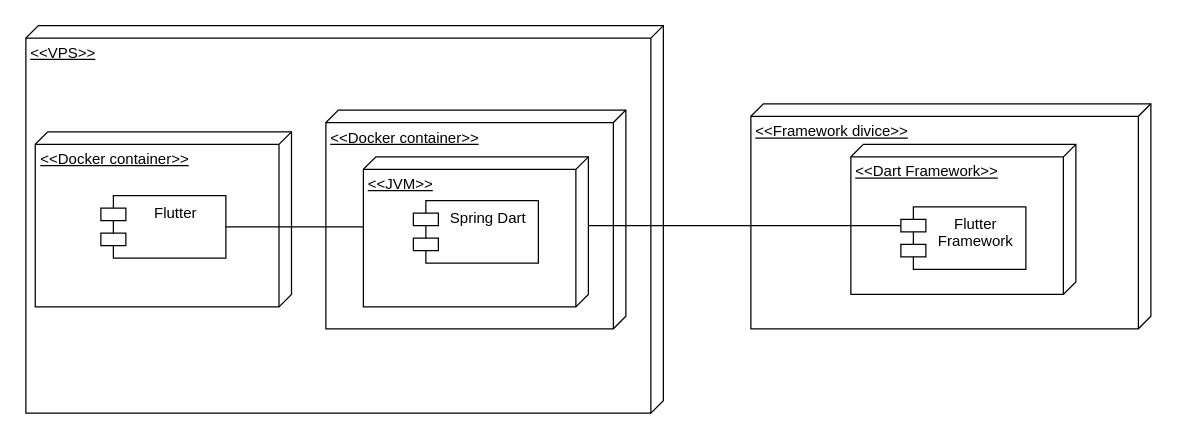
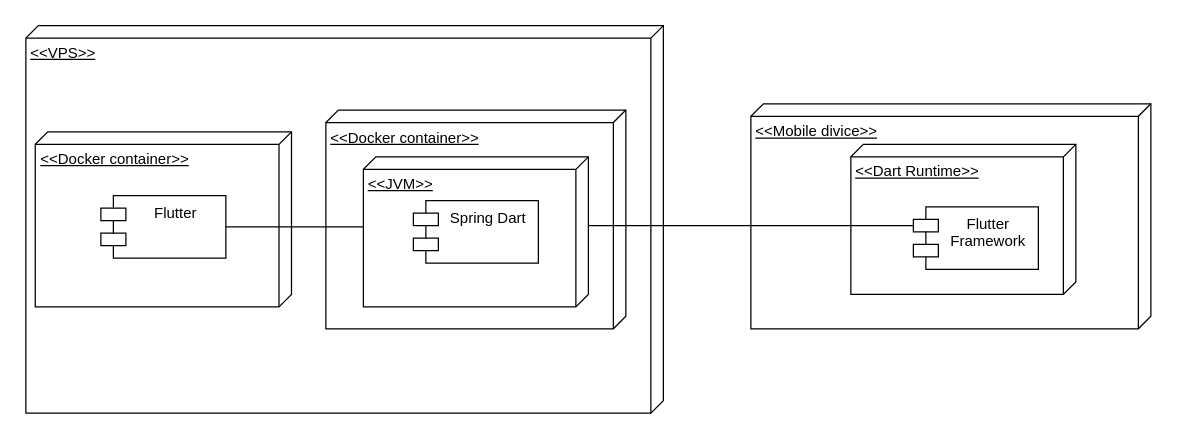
node "<<Framework divice>>": label "<<Framework divice>>" -> "<<Mobile divice>>"
node "<<Dart Framework>>": label "<<Dart Framework>>" -> "<<Dart Runtime>>"
node "Flutter Framework": moved (963, 238) -> (976, 238)
